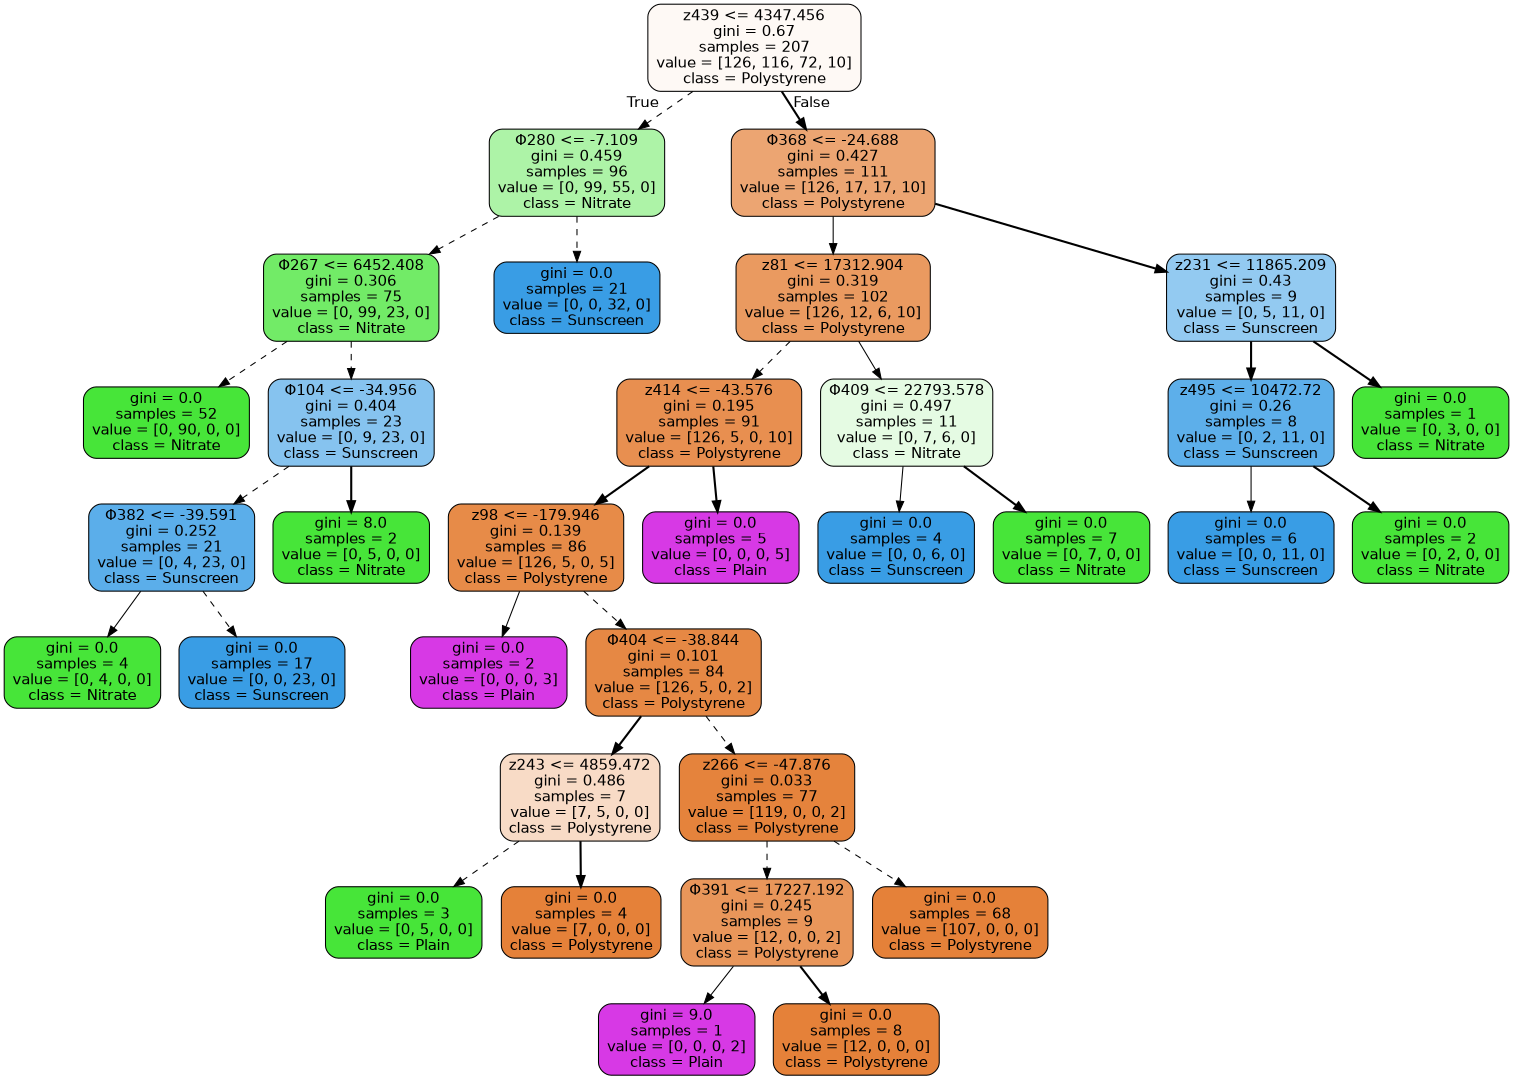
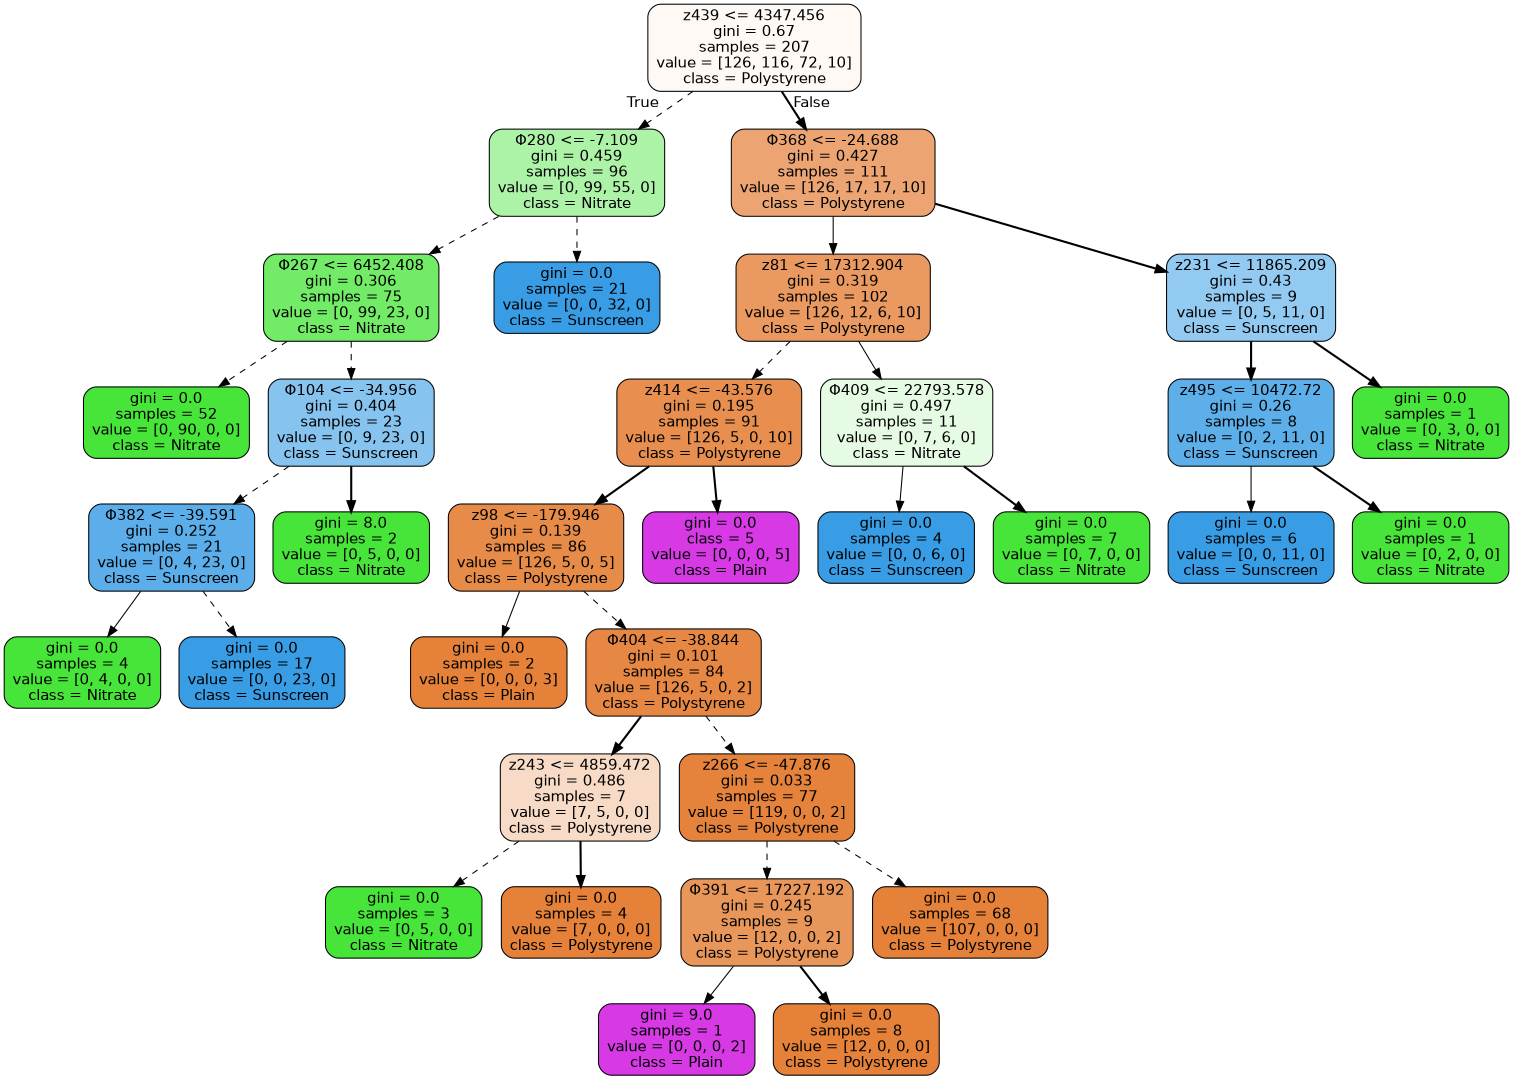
node "gini = 0.0 samples = 5 value = [0, 0, 0, 5] class = Plain": label "gini = 0.0 samples = 5 value = [0, 0, 0, 5] class = Plain" -> "gini = 0.0 class = 5 value = [0, 0, 0, 5] class = Plain"
node "gini = 0.0 samples = 2 value = [0, 2, 0, 0] class = Nitrate": label "gini = 0.0 samples = 2 value = [0, 2, 0, 0] class = Nitrate" -> "gini = 0.0 samples = 1 value = [0, 2, 0, 0] class = Nitrate"
node "gini = 0.0 samples = 2 value = [0, 0, 0, 3] class = Plain": fillcolor #d739e5 -> #e58139
node "gini = 0.0 samples = 3 value = [0, 5, 0, 0] class = Plain": label "gini = 0.0 samples = 3 value = [0, 5, 0, 0] class = Plain" -> "gini = 0.0 samples = 3 value = [0, 5, 0, 0] class = Nitrate"
